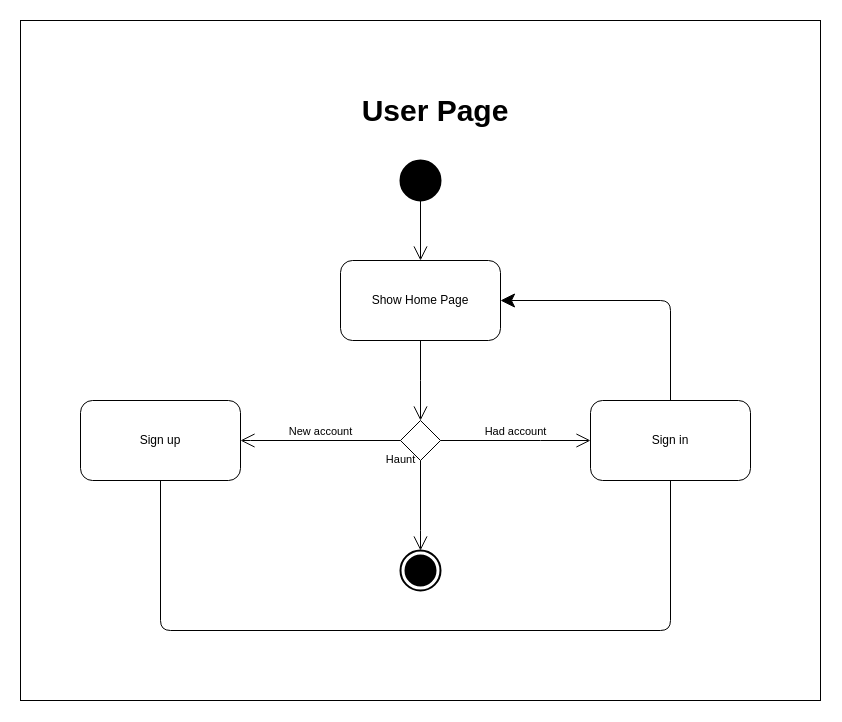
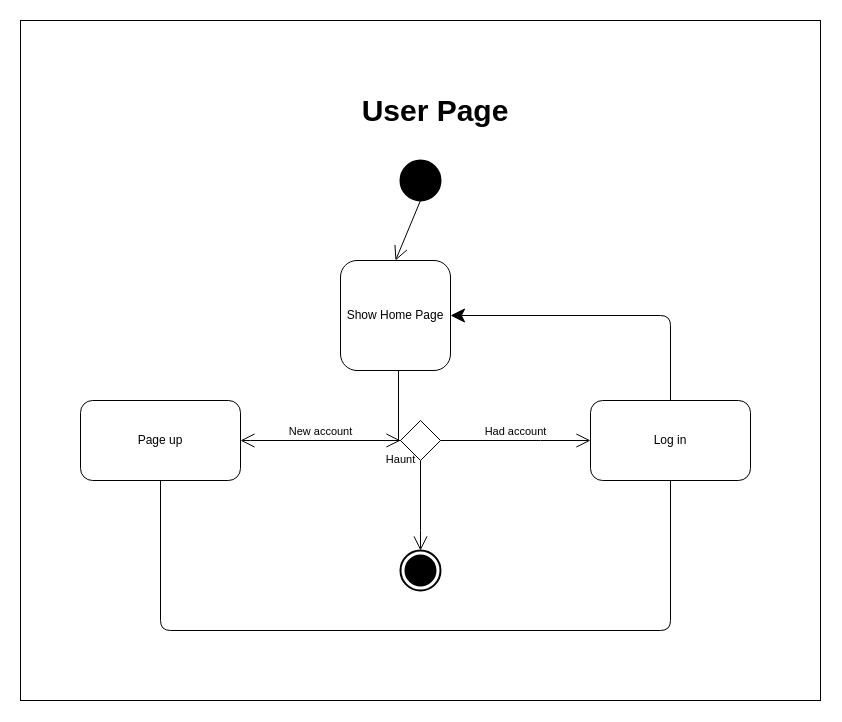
node "Show Home Page": size 160x80 -> 110x110
node "Sign up": label "Sign up" -> "Page up"
node "Sign in": label "Sign in" -> "Log in"
